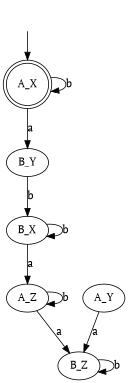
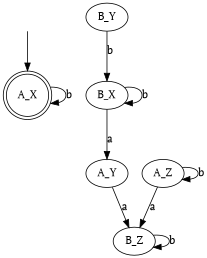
edge "A_X" -> "B_Y": removed, label "a"
edge "B_X" -> "A_Z": now "B_X" -> "A_Y"
